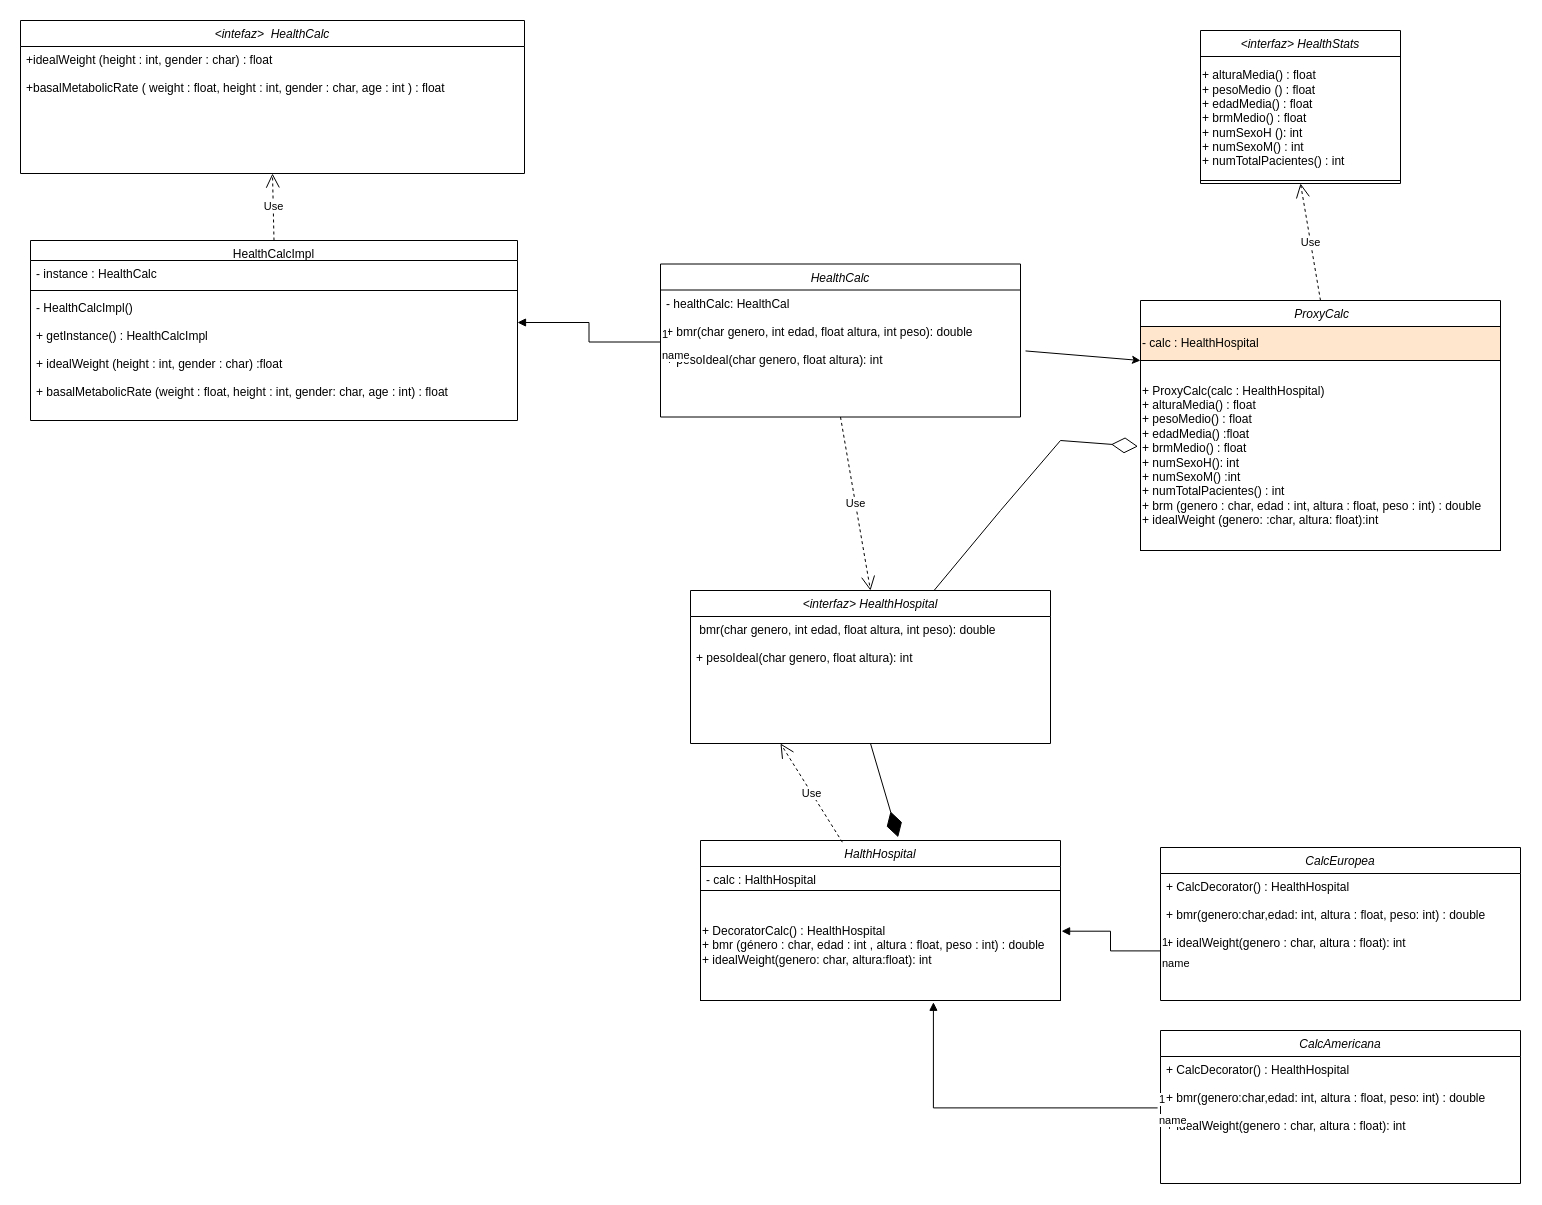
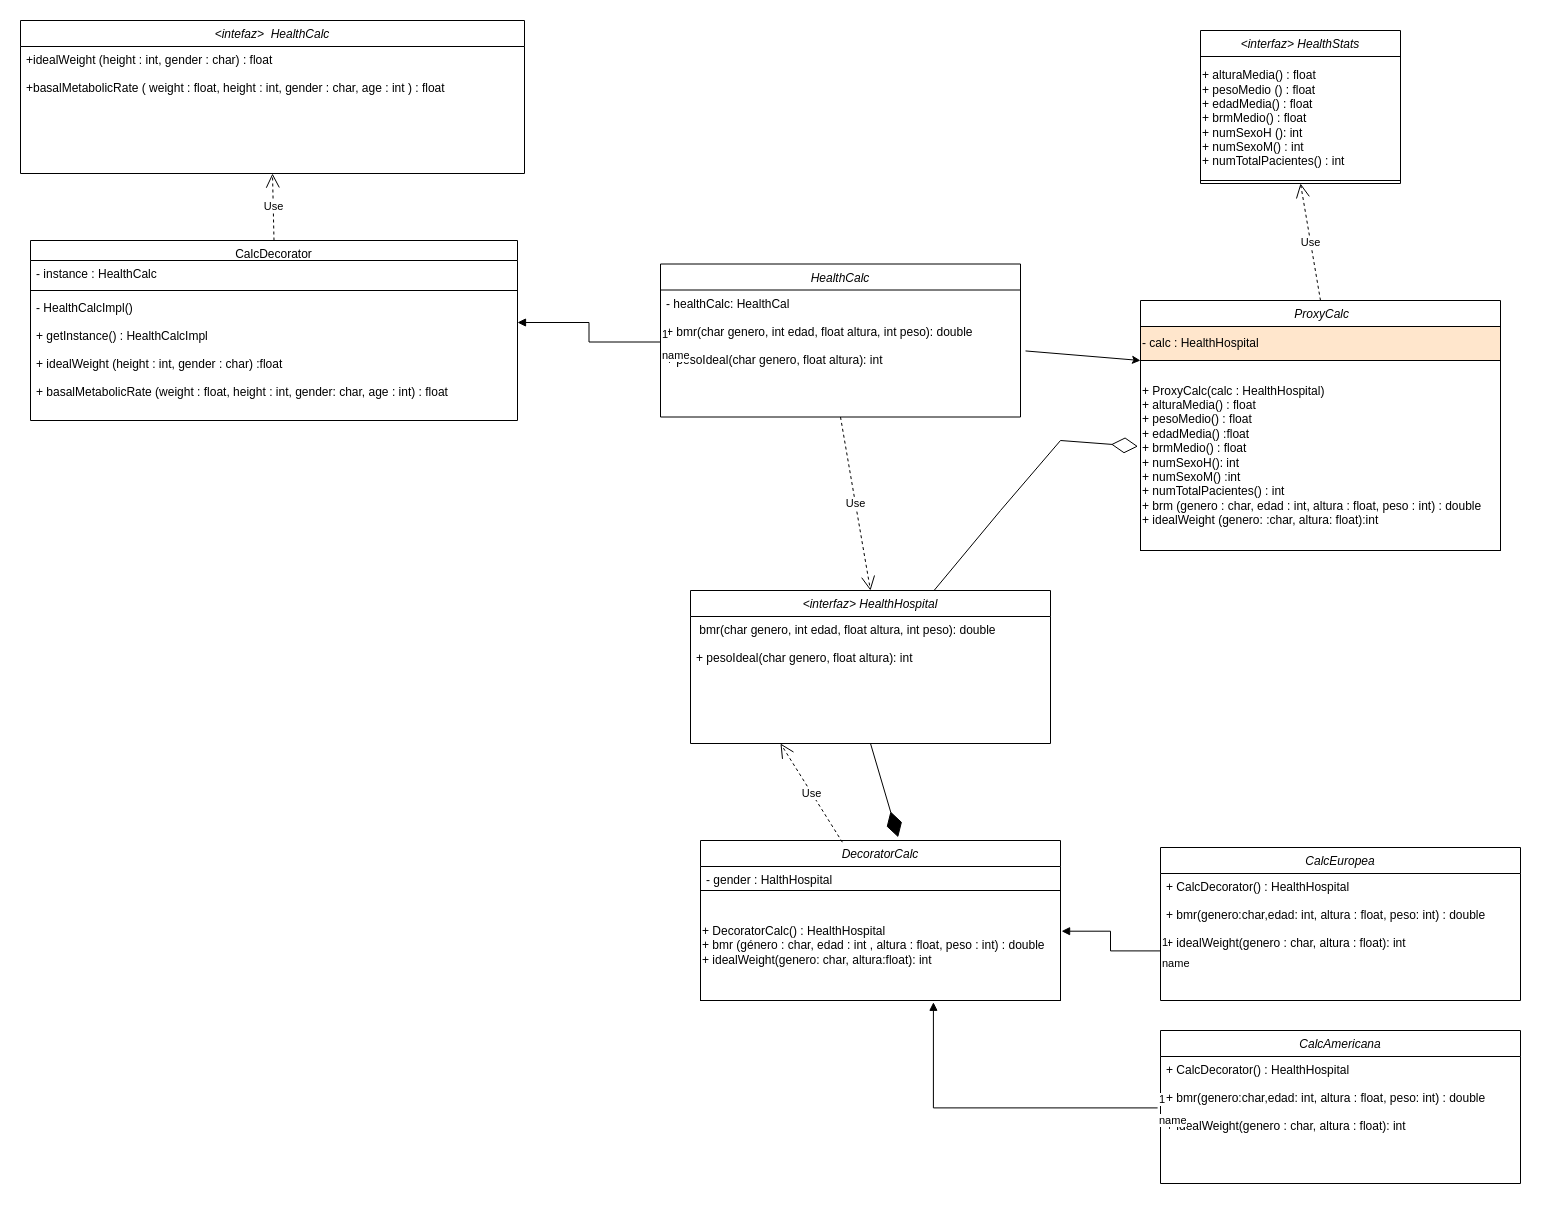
node "HealthCalcImpl": label "HealthCalcImpl" -> "CalcDecorator"
node "HalthHospital": label "HalthHospital" -> "DecoratorCalc"
node "- calc : HalthHospital": label "- calc : HalthHospital" -> "- gender : HalthHospital"
